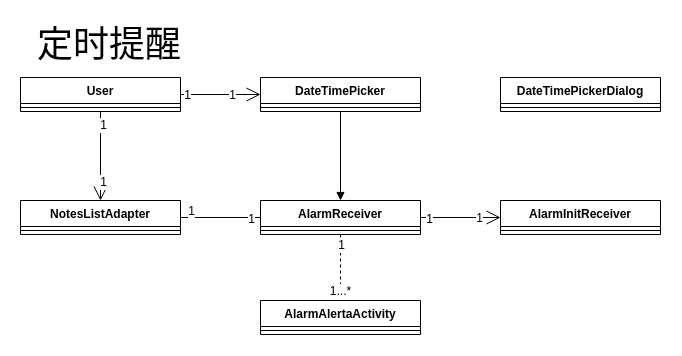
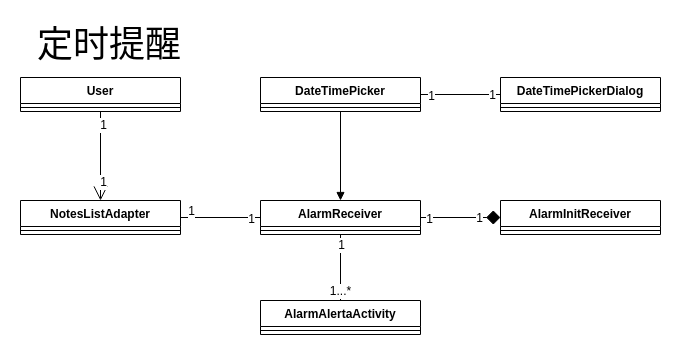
edge "User" -> "DateTimePicker": removed, labels "1", "1"
edge "DateTimePicker" -- "DateTimePickerDialog": added, labels "1", "1"
edge "AlarmReceiver" -> "AlarmInitReceiver": arrowhead open -> diamond
edge "AlarmReceiver" -- "AlarmAlertaActivity": style dashed -> solid
